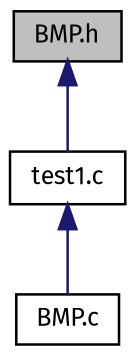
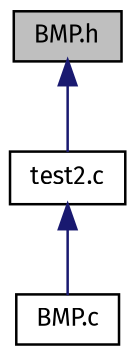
node "test1.c": label "test1.c" -> "test2.c"
